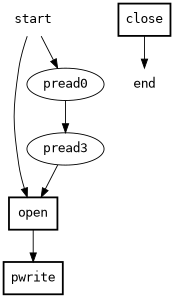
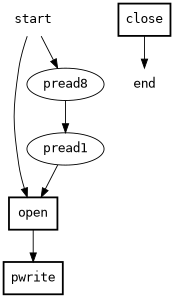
node "pread0": label "pread0" -> "pread8"
node "pread3": label "pread3" -> "pread1"
